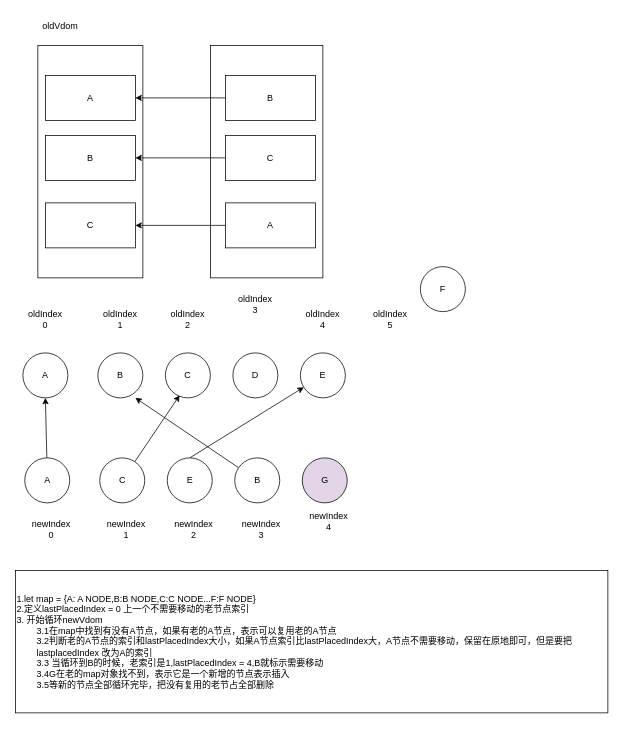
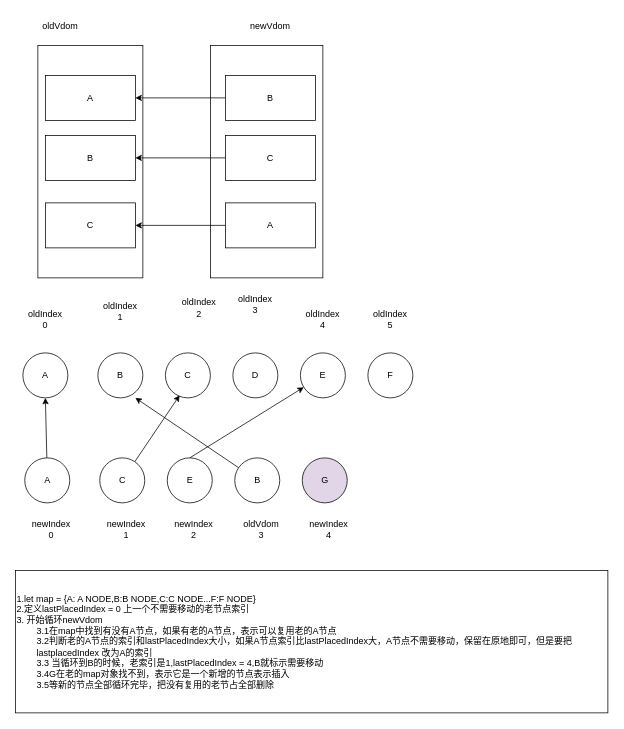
node "newVdom": added
node "F": moved (443, 289) -> (390, 375)
node "oldIndex 1": moved (120, 319) -> (120, 312)
node "oldIndex 2": moved (188, 319) -> (199, 308)
node "newIndex 4": moved (329, 522) -> (329, 529)
node "newIndex 3": label "newIndex 3" -> "oldVdom 3"
